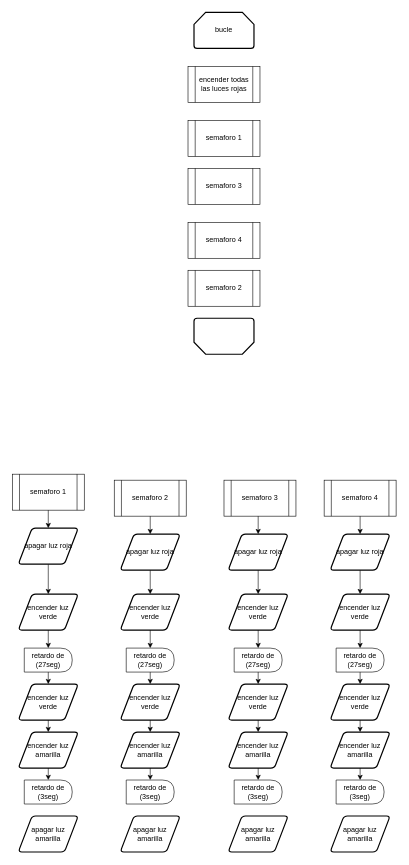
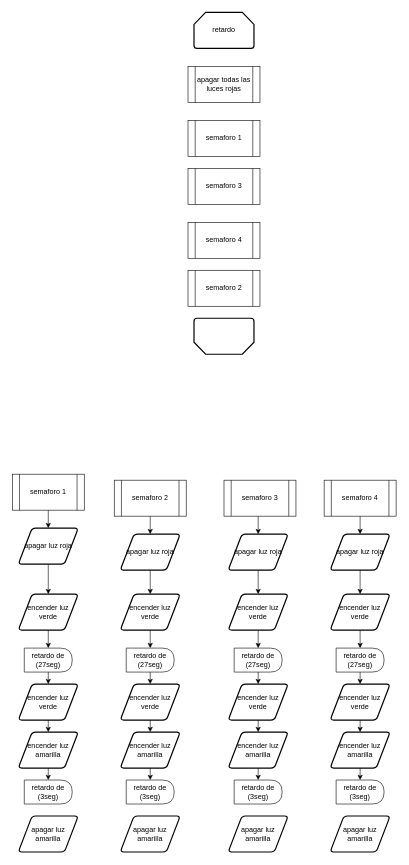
node "bucle": label "bucle" -> "retardo"
node "encender todas las luces rojas": label "encender todas las luces rojas" -> "apagar todas las luces rojas"
